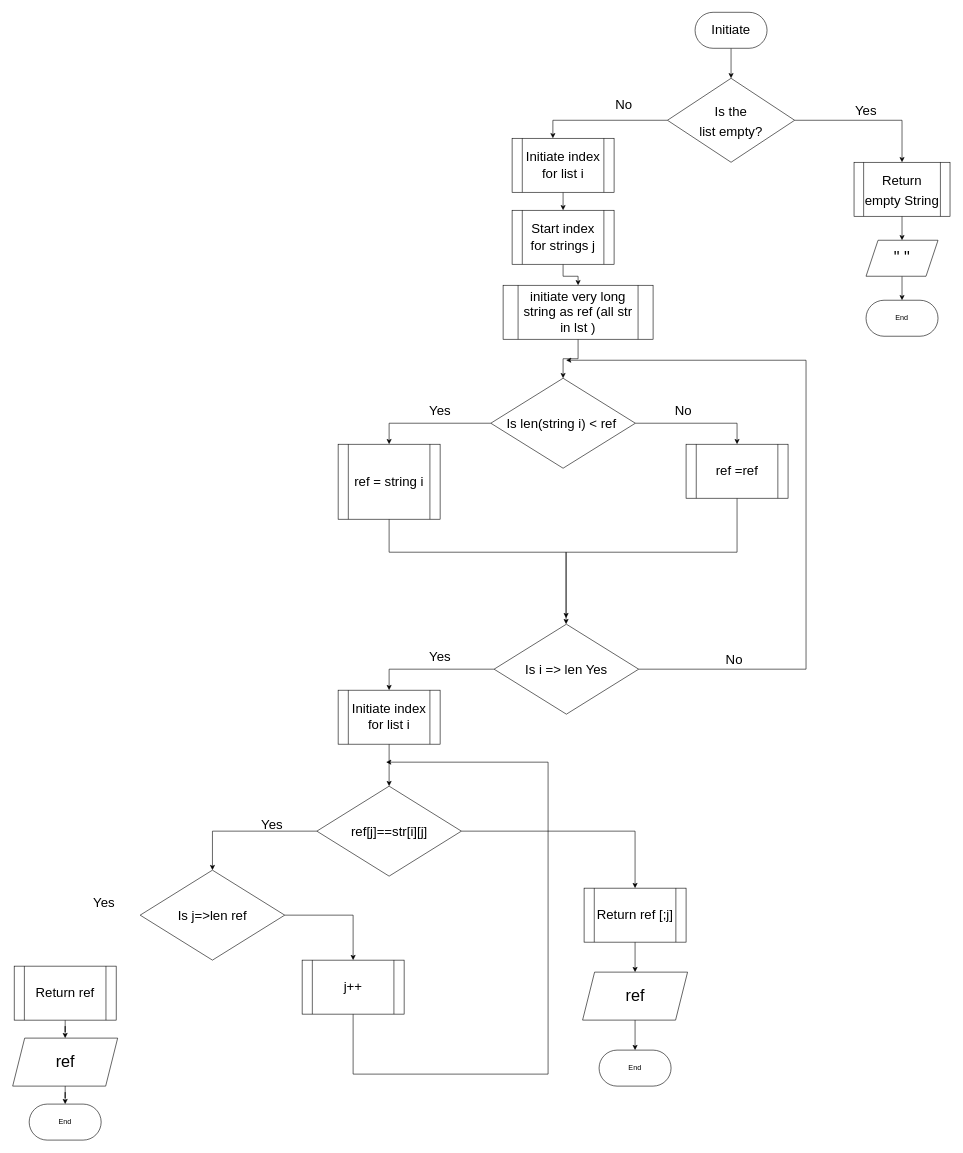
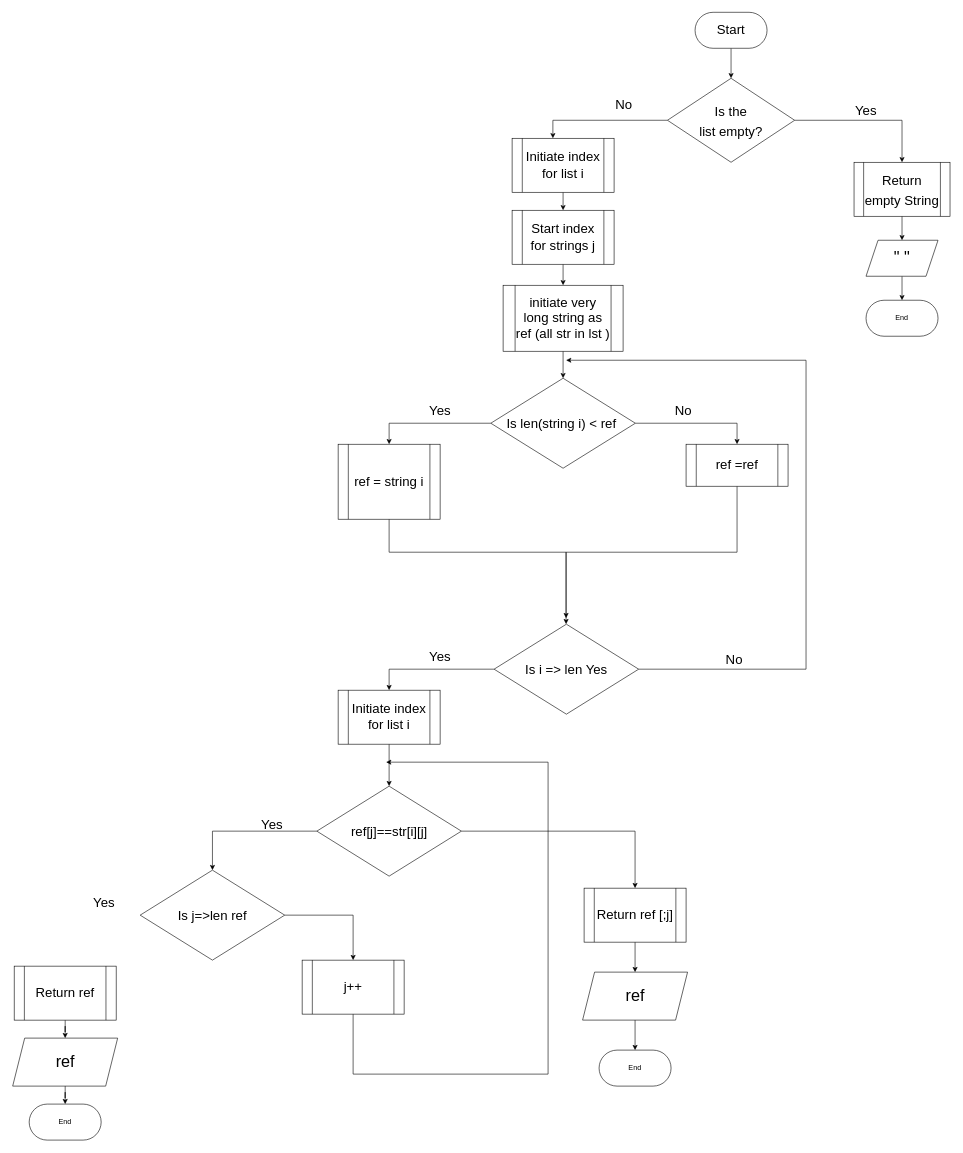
node "Initiate": label "Initiate" -> "Start"
node "initiate very long string as ref (all str in lst )": size 150x54 -> 120x66
node "ref =ref": size 102x54 -> 102x42
